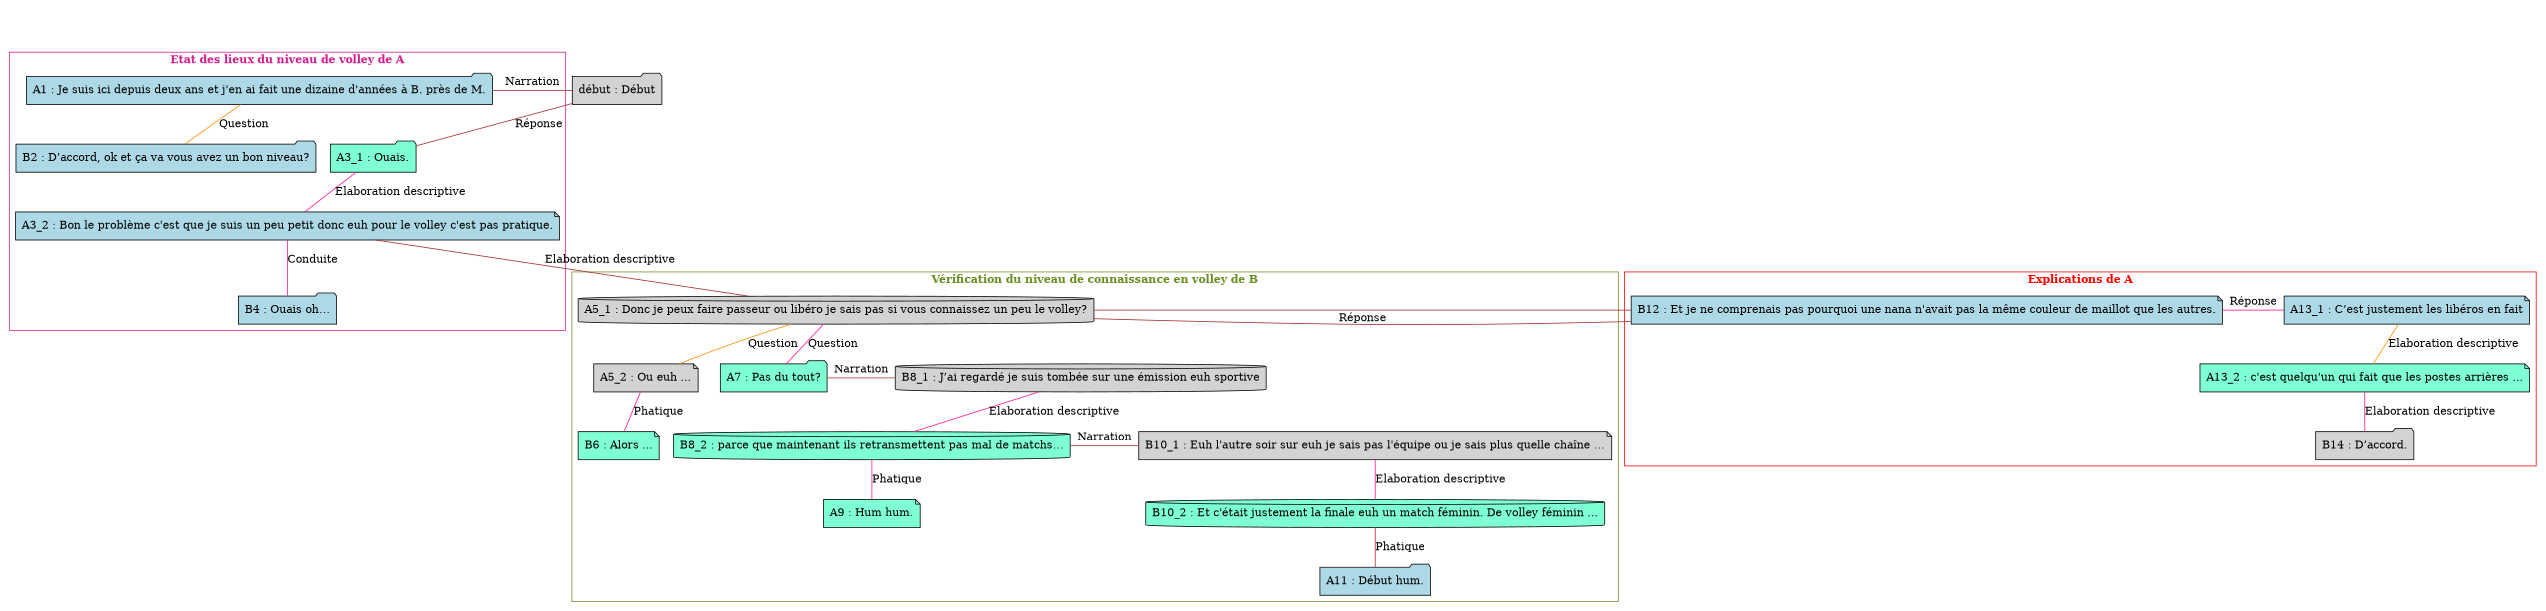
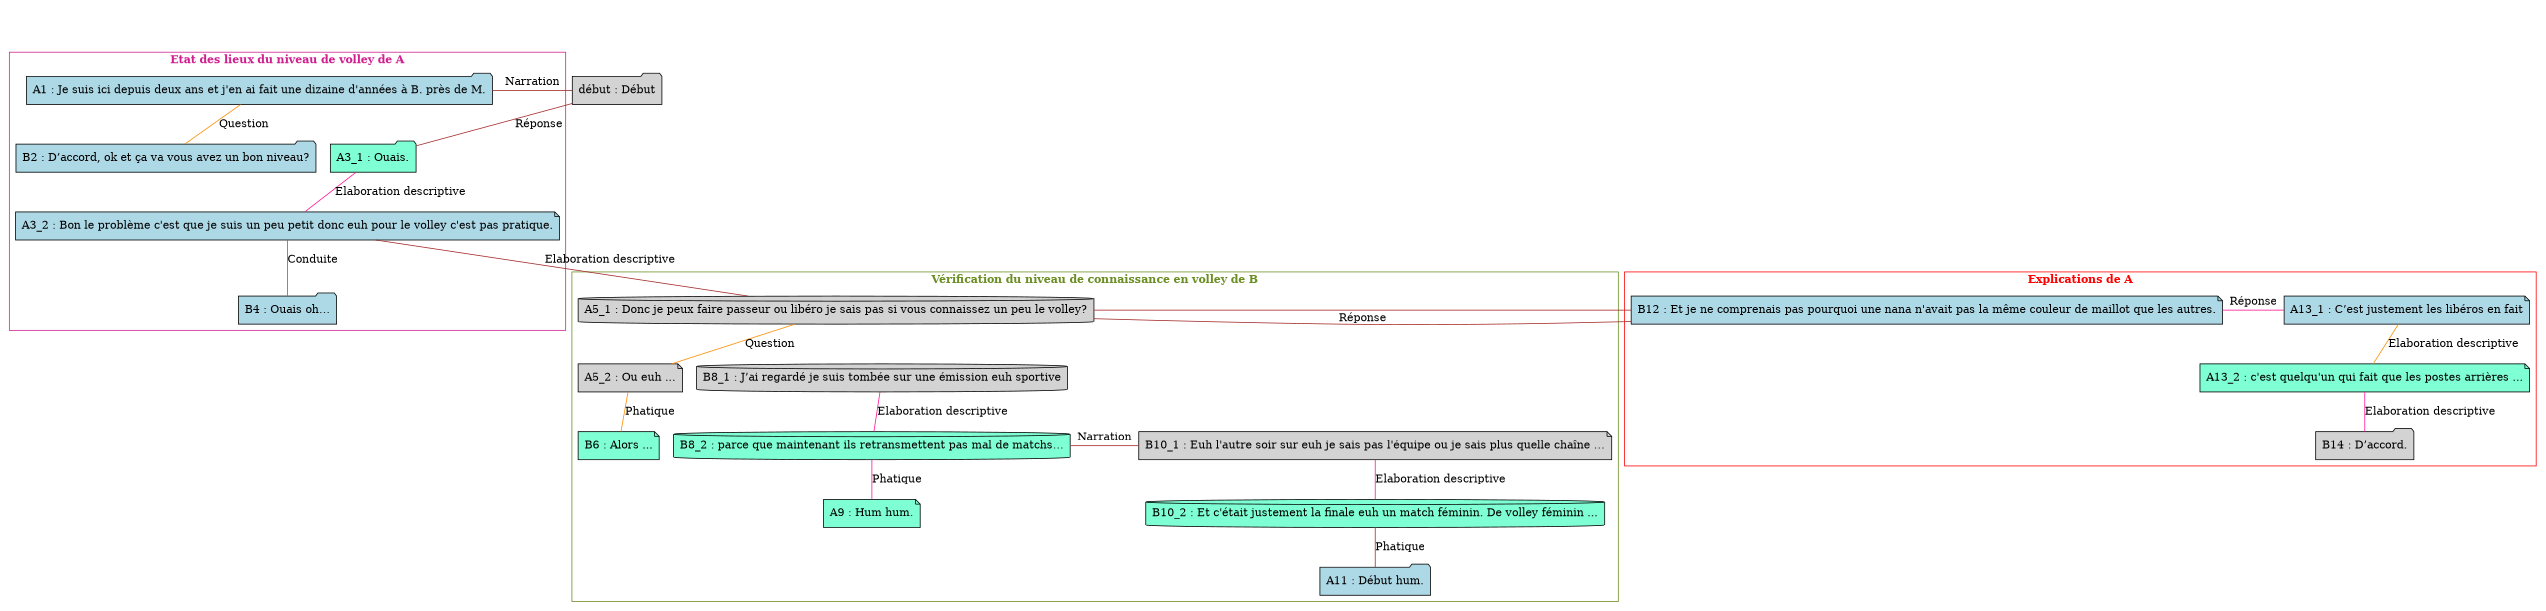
node "A7 : Pas du tout?": removed
edge "A5_2 : Ou euh ..." -- "B6 : Alors ...": color deeppink -> darkorange
